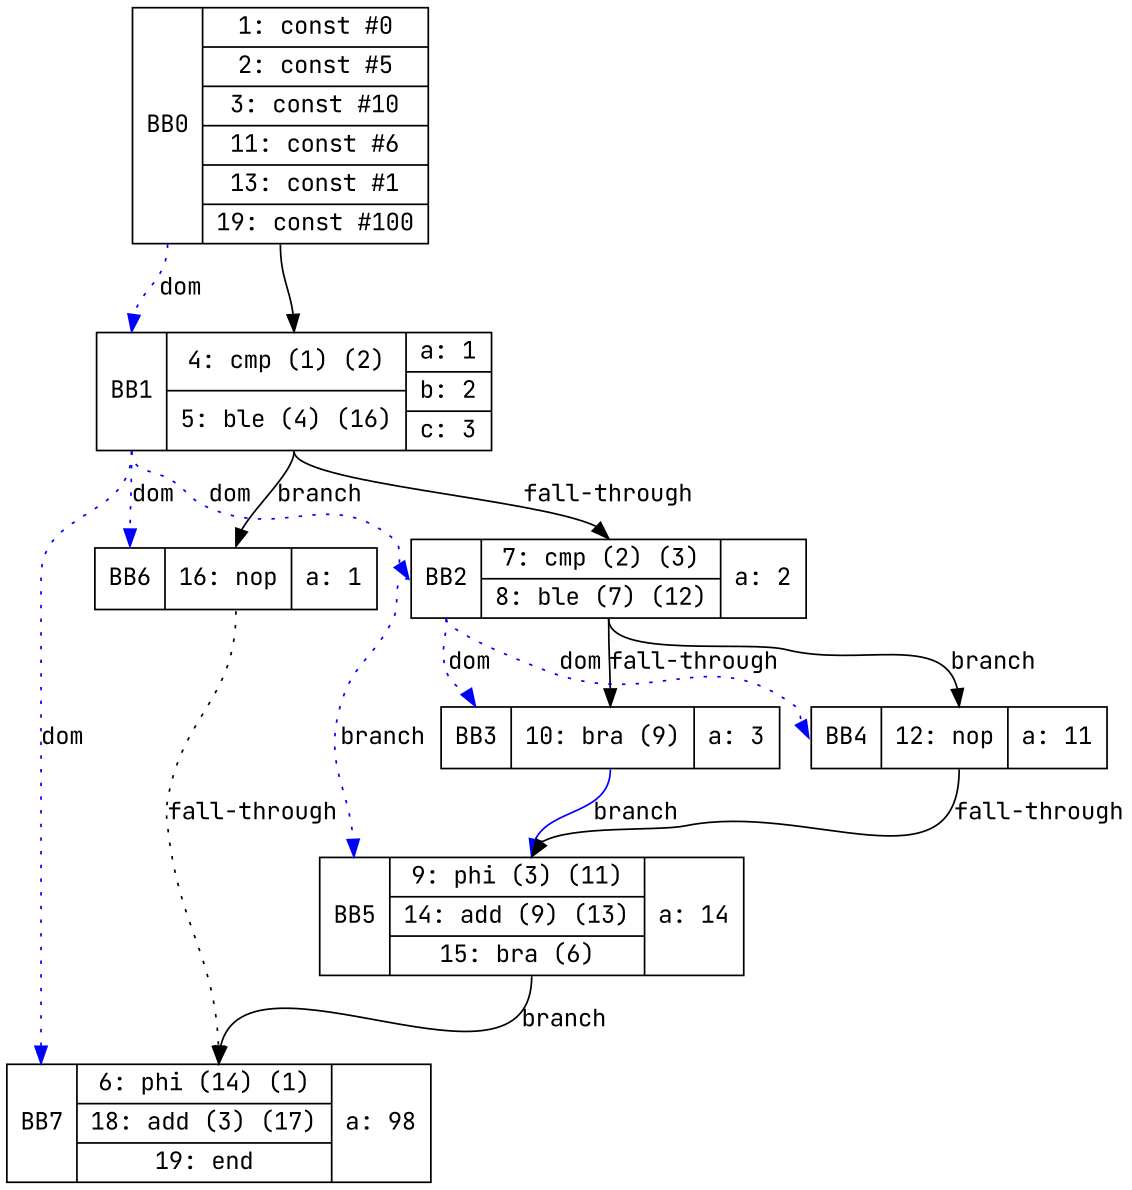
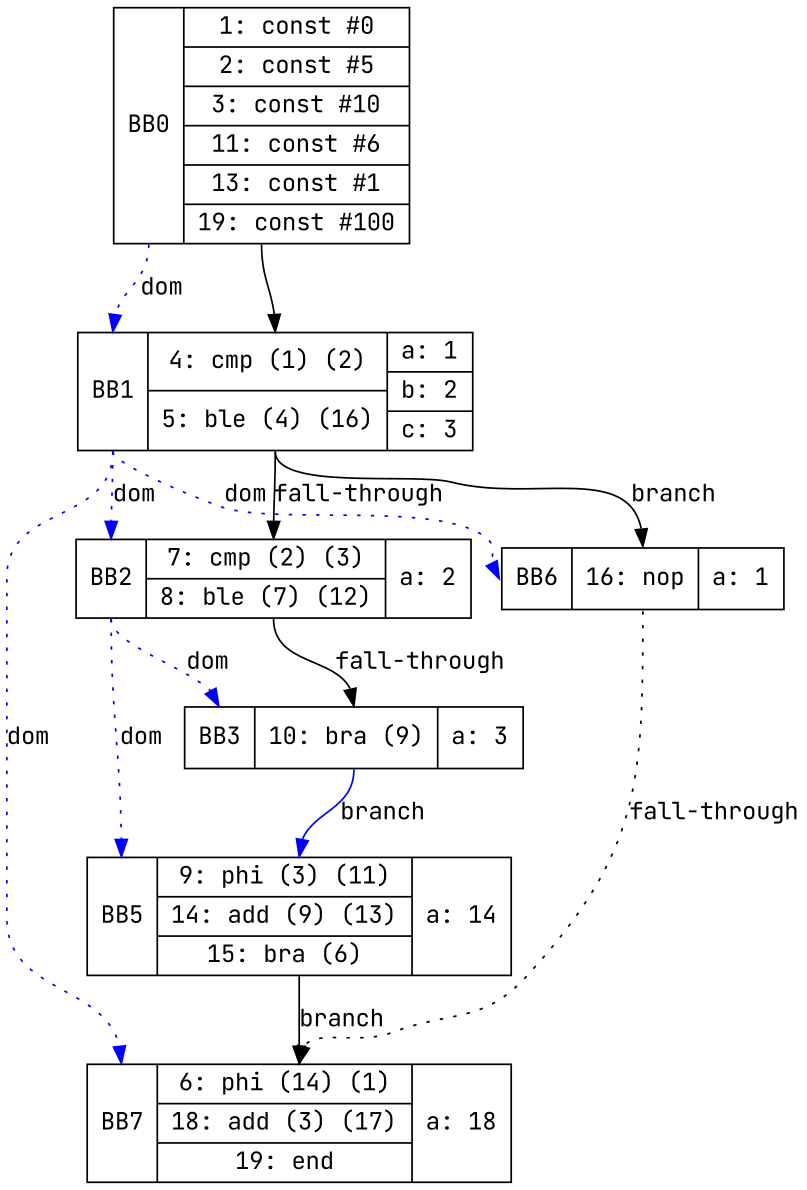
edge "BB2" -> "BB5": label "branch" -> "dom"
node "BB4": removed
node "BB7": text "a: 98" -> "a: 18"
